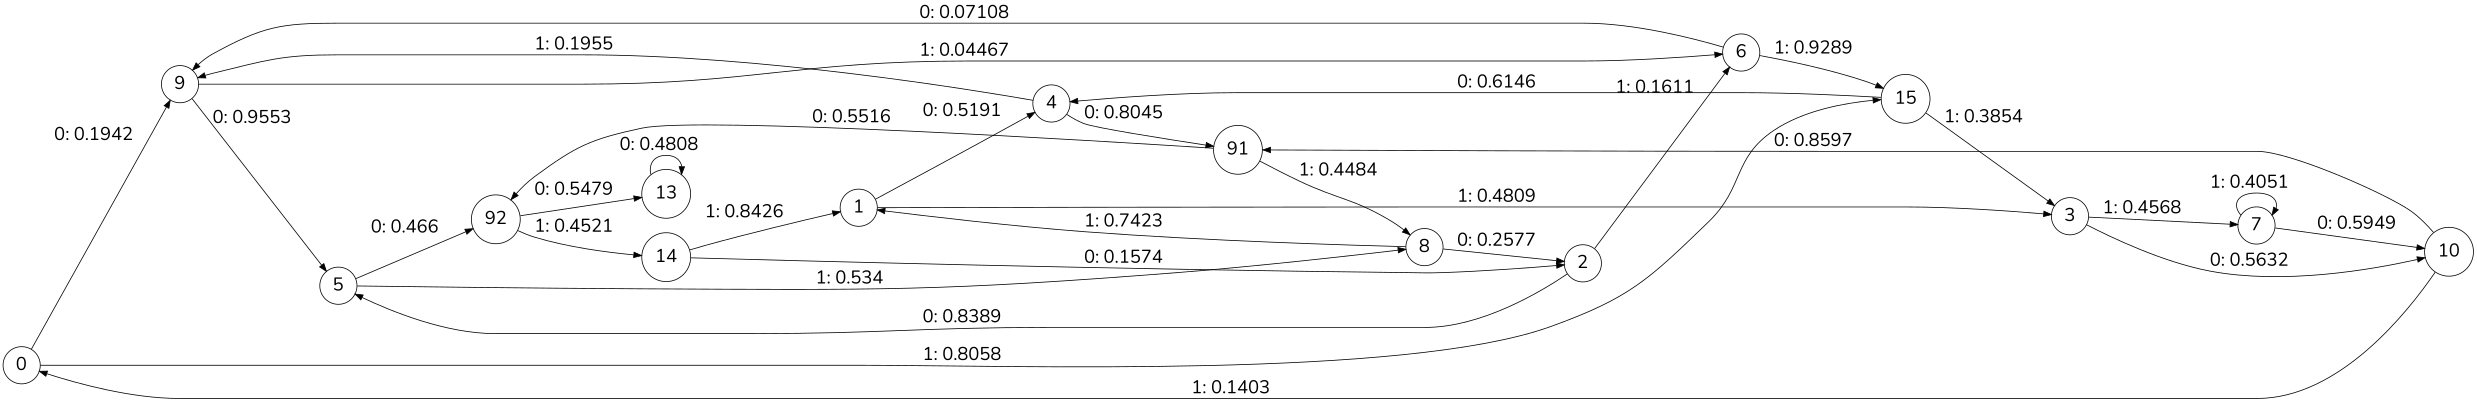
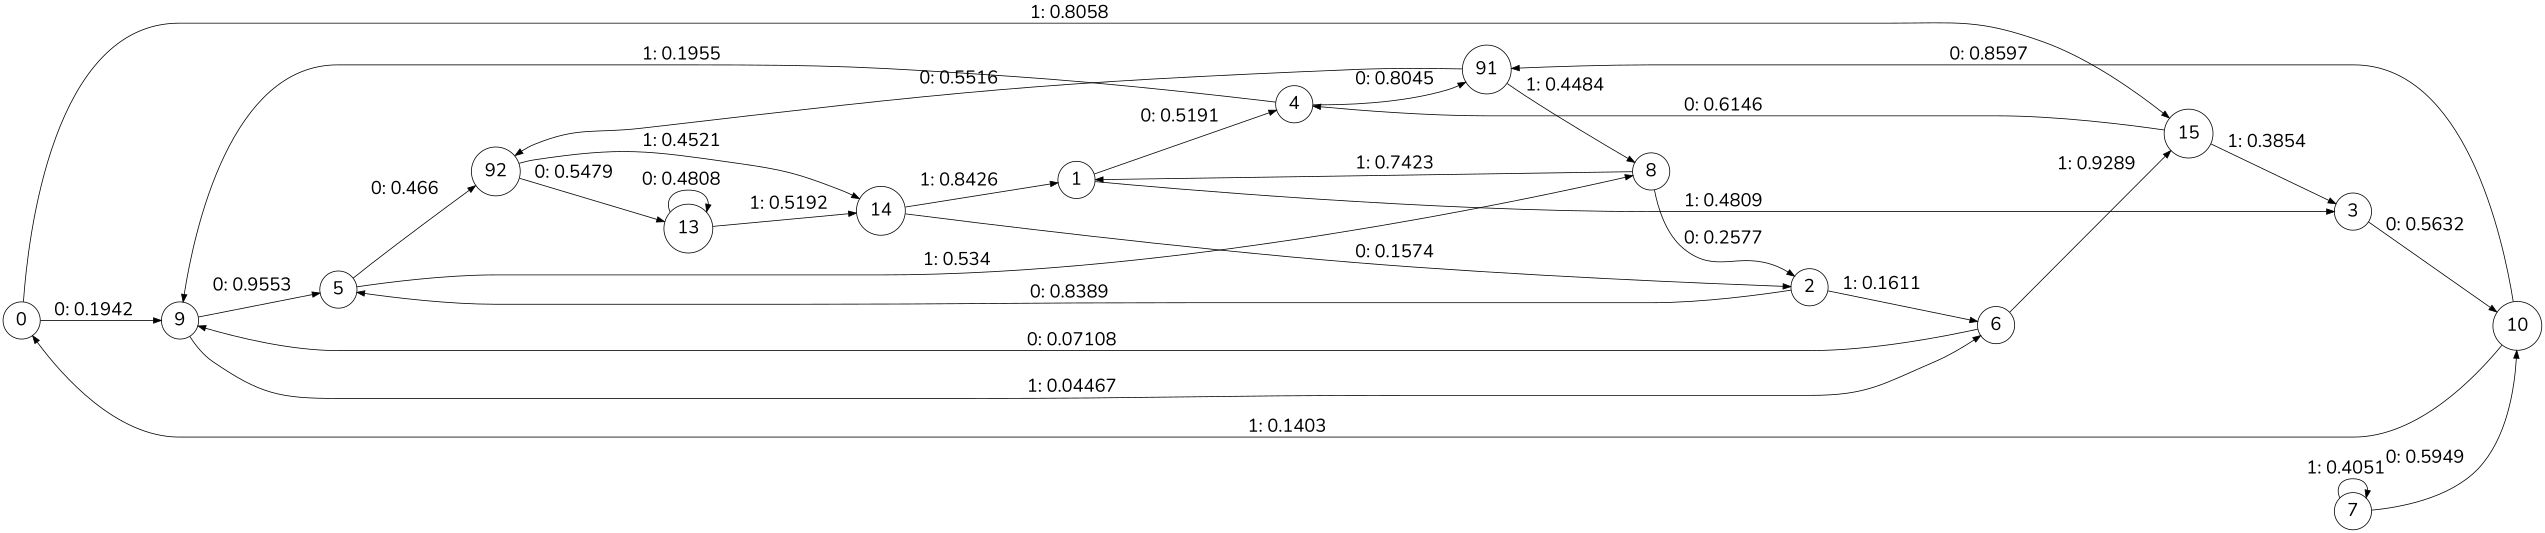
edge "13" -> "14": added, label "1: 0.5192"
edge "3" -> "7": removed, label "1: 0.4568"
